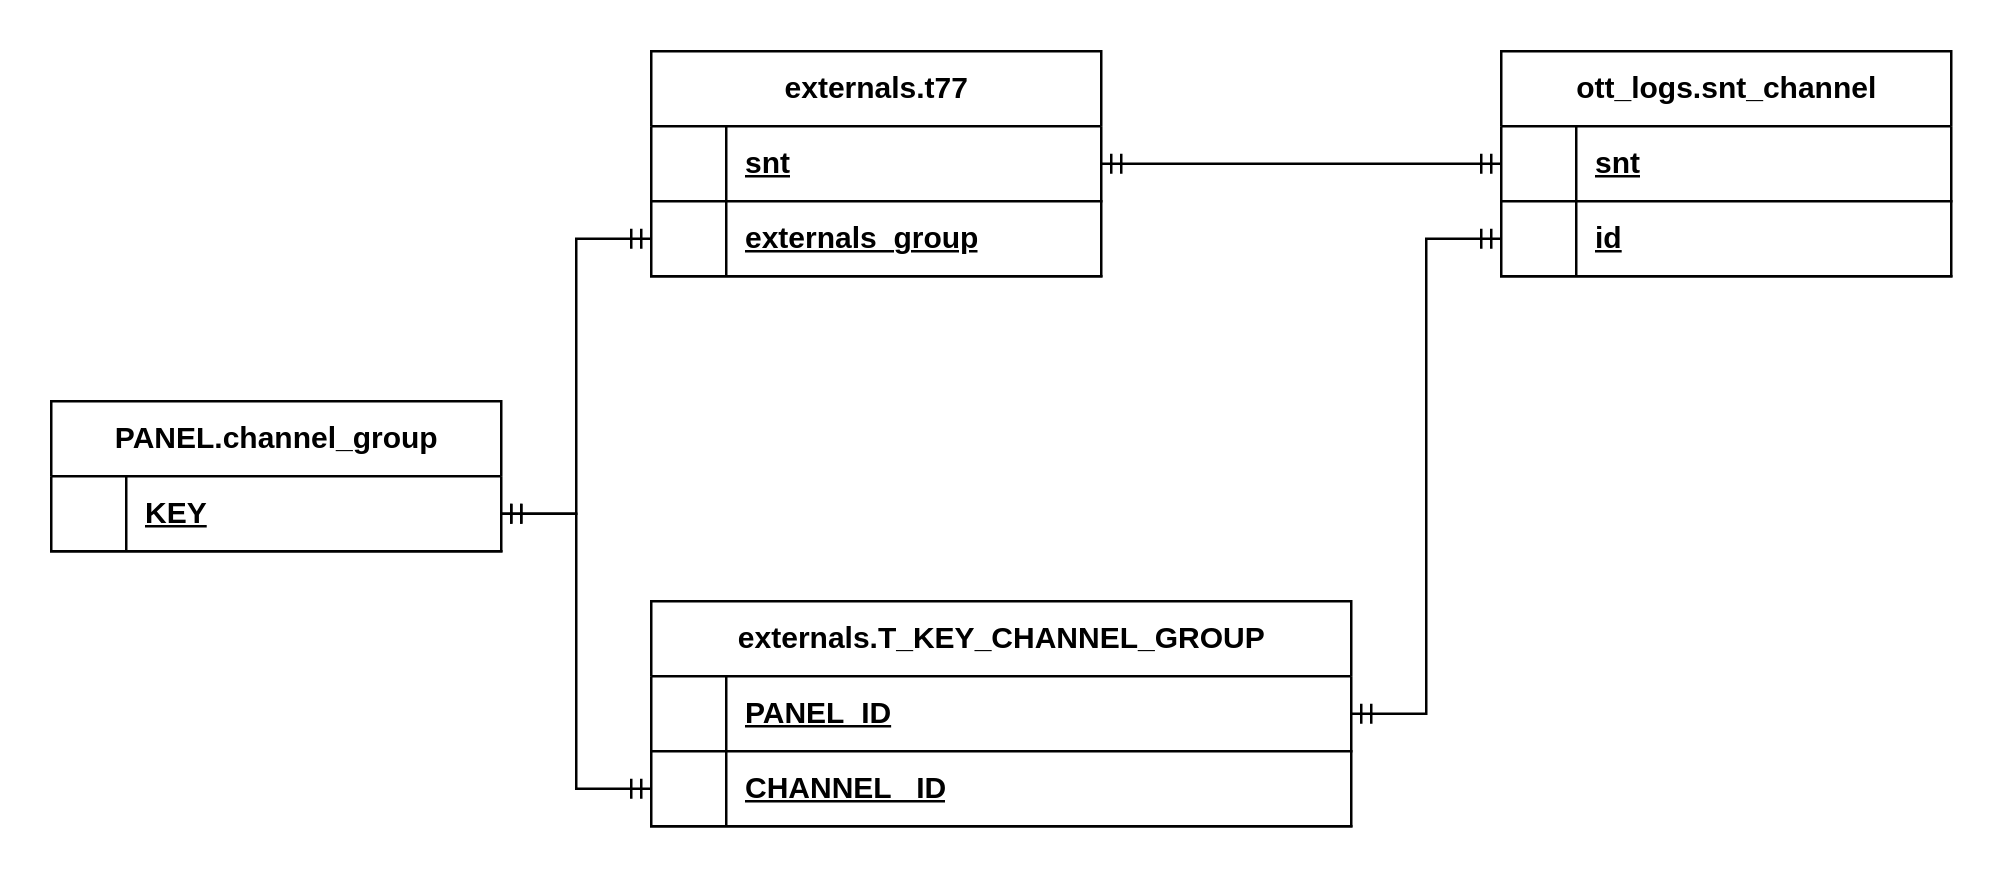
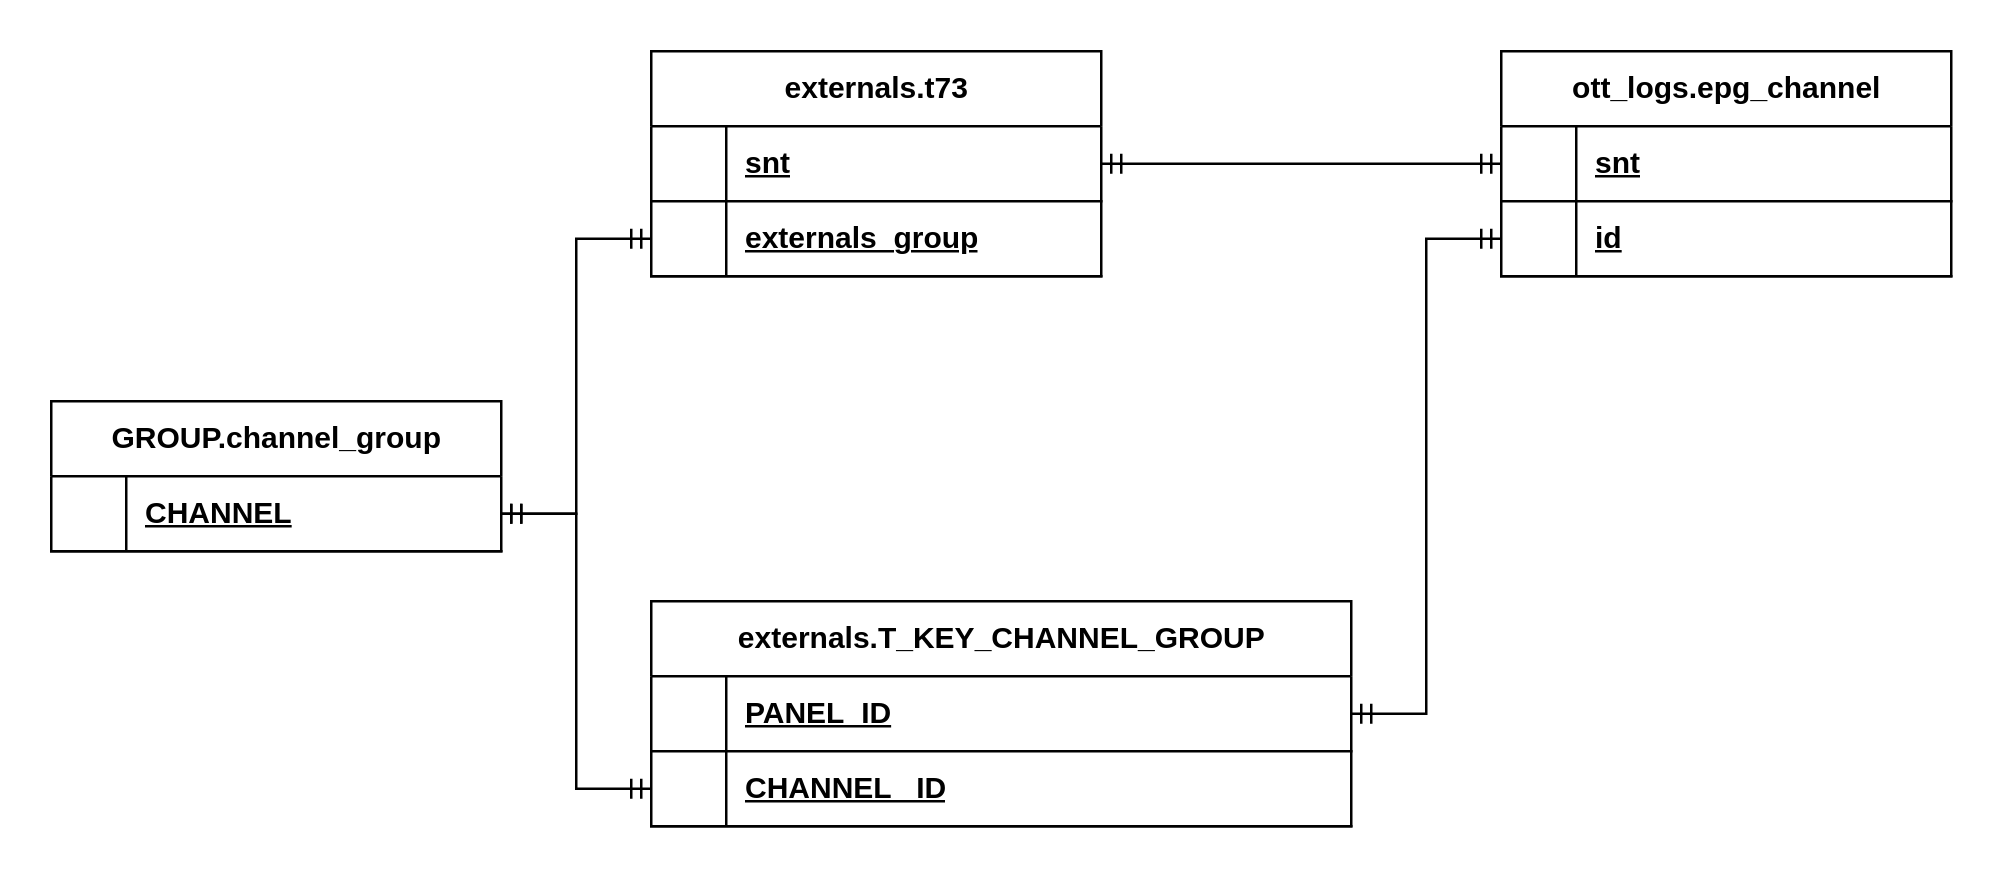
node "externals.t77": label "externals.t77" -> "externals.t73"
node "ott_logs.snt_channel": label "ott_logs.snt_channel" -> "ott_logs.epg_channel"
node "PANEL.channel_group": label "PANEL.channel_group" -> "GROUP.channel_group"
node "KEY": label "KEY" -> "CHANNEL"
